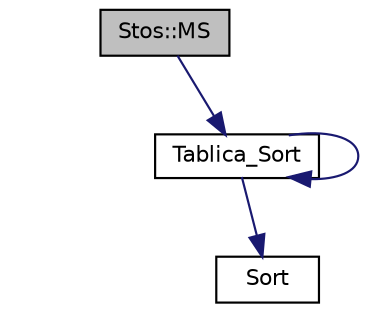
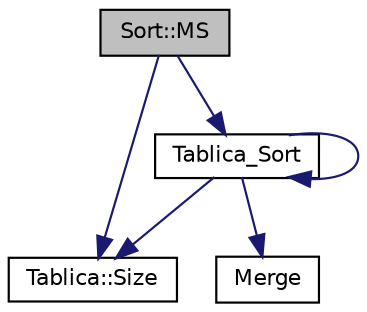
node "Stos::MS": label "Stos::MS" -> "Sort::MS"
node "Tablica::Size": added
node "Sort": label "Sort" -> "Merge"
